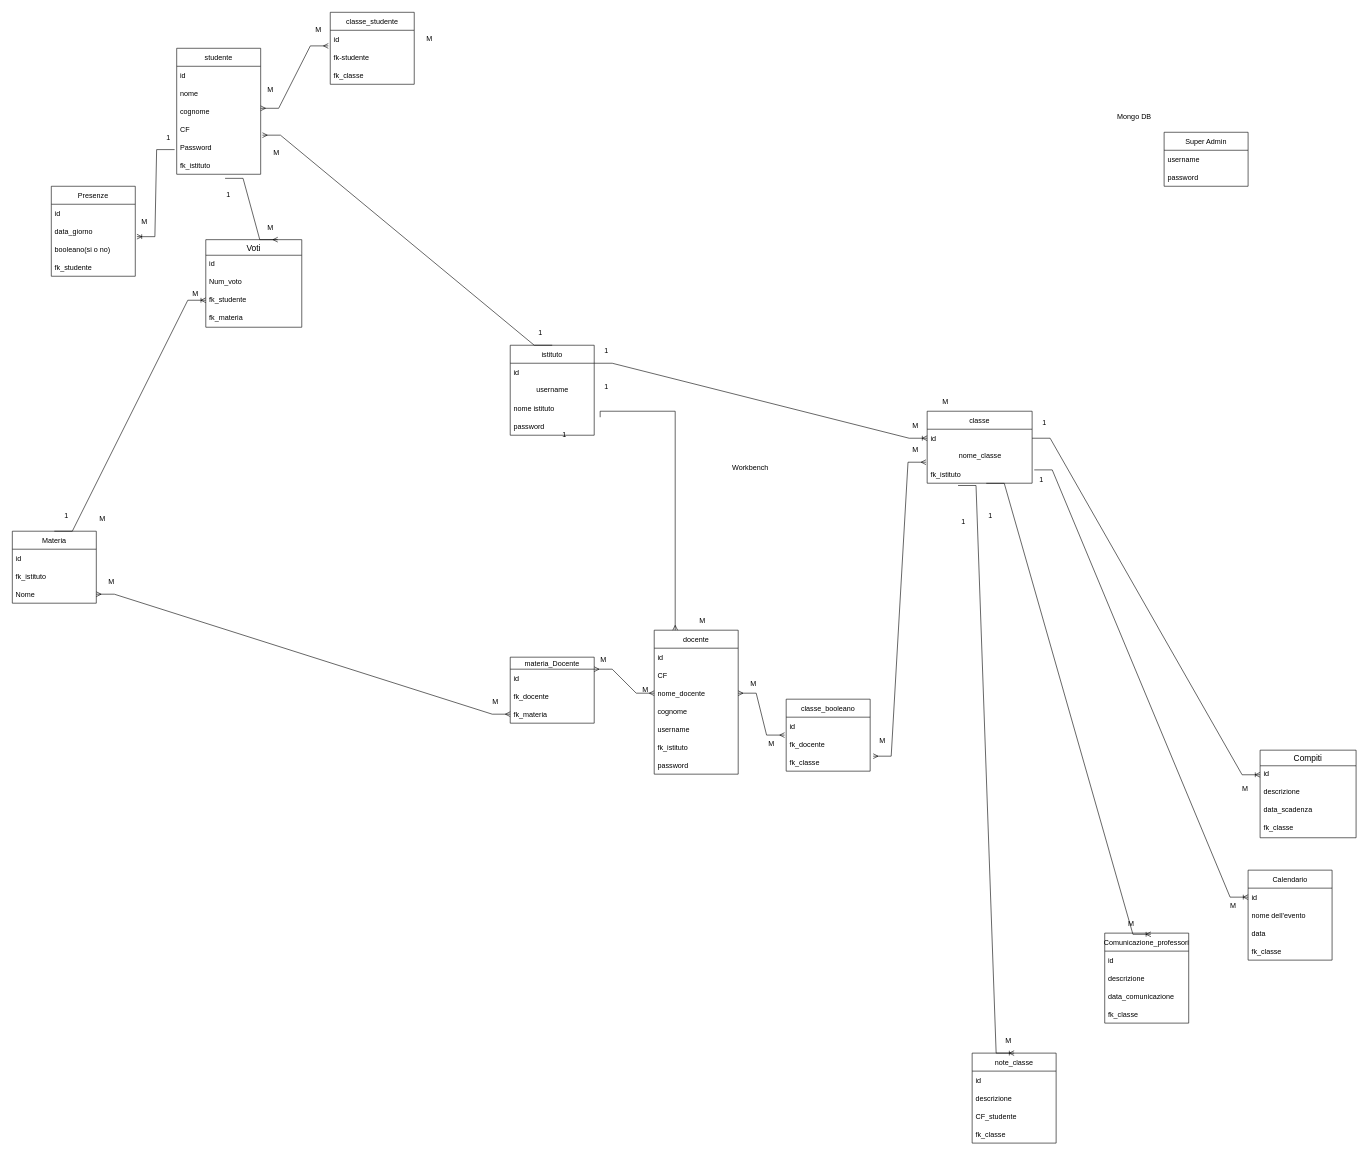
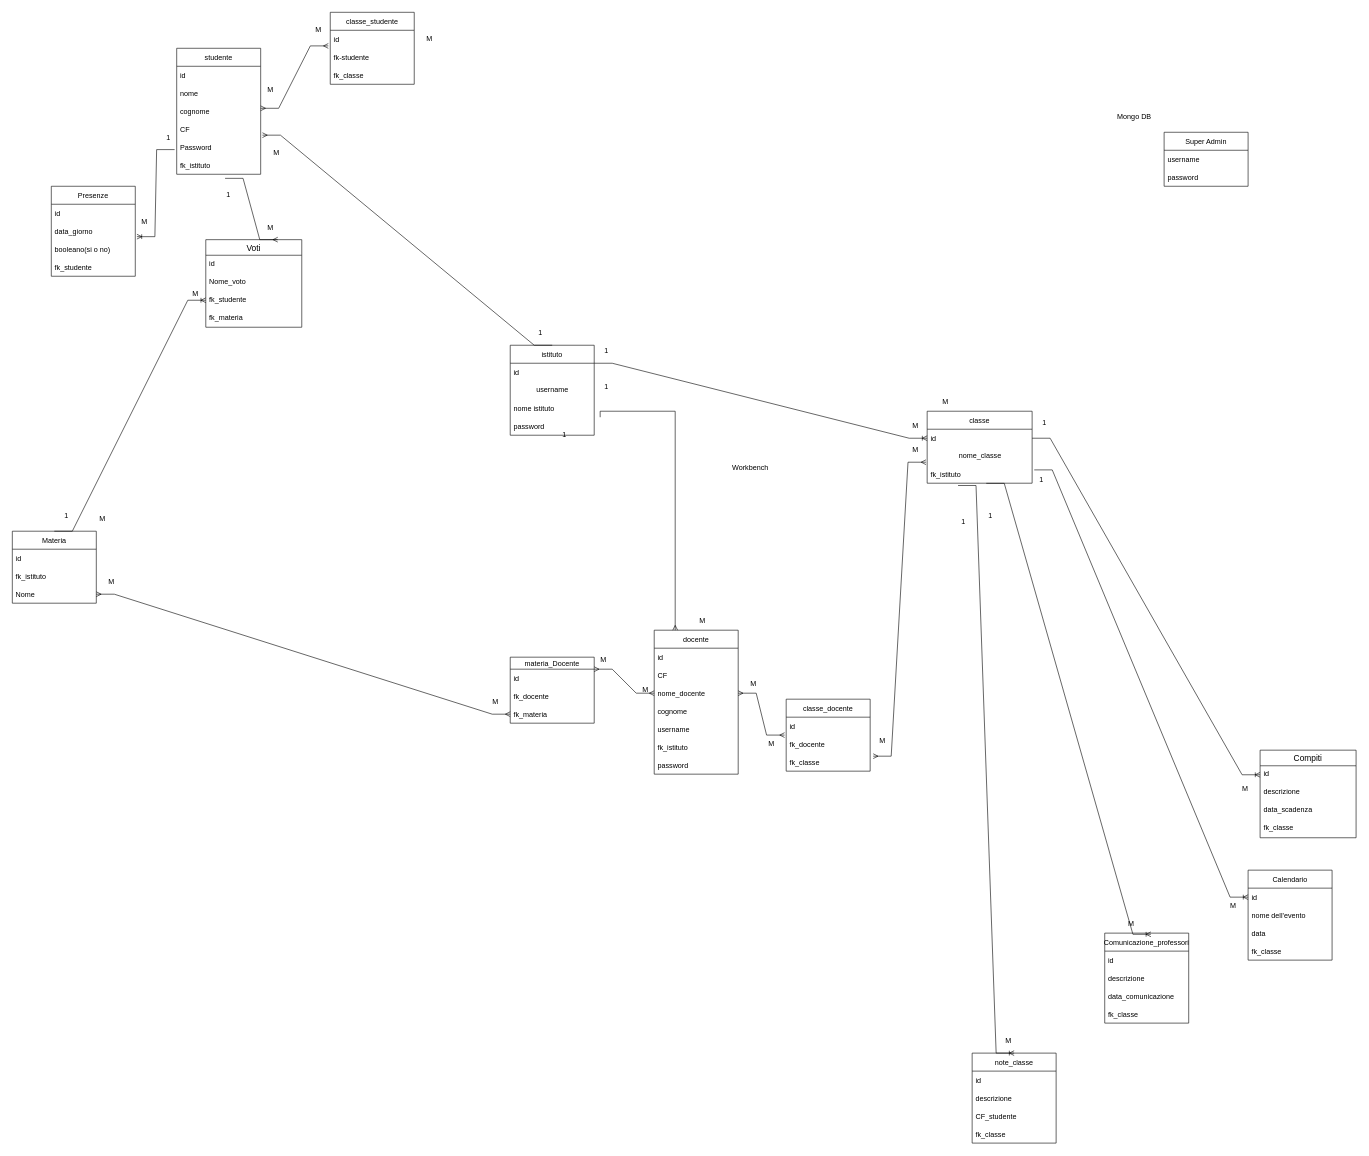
node "Num_voto": label "Num_voto" -> "Nome_voto"
node "classe_booleano": label "classe_booleano" -> "classe_docente"
